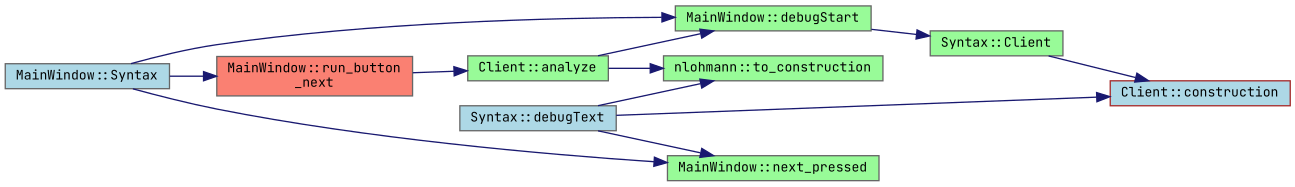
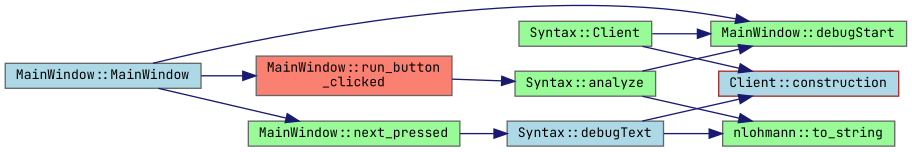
edge "MainWindow::debugStart" -> "Syntax::Client": reversed
node "Client::analyze": label "Client::analyze" -> "Syntax::analyze"
node "nlohmann::to_construction": label "nlohmann::to_construction" -> "nlohmann::to_string"
node "MainWindow::Syntax": label "MainWindow::Syntax" -> "MainWindow::MainWindow"
node "MainWindow::run_button _next": label "MainWindow::run_button _next" -> "MainWindow::run_button _clicked"
edge "Syntax::debugText" -> "MainWindow::next_pressed": reversed
